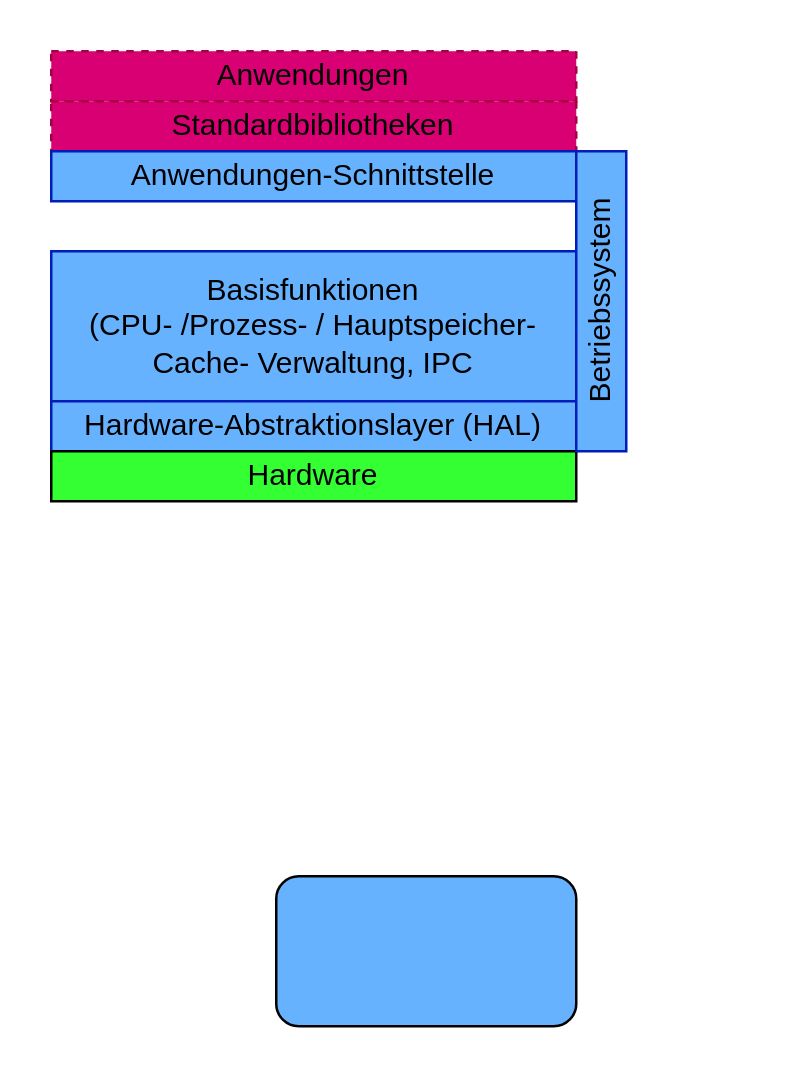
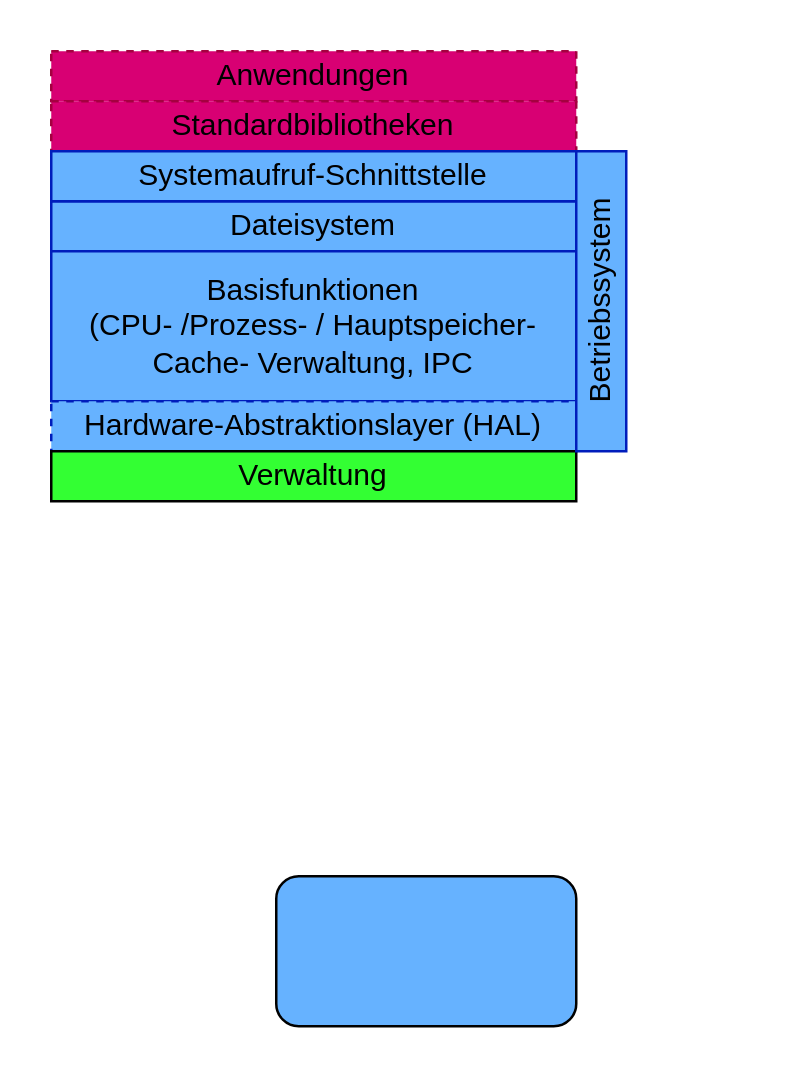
node "Anwendungen-Schnittstelle": label "Anwendungen-Schnittstelle" -> "Systemaufruf-Schnittstelle"
node "Dateisystem": added
node "Hardware-Abstraktionslayer (HAL)": style solid -> dashed
node "Hardware": label "Hardware" -> "Verwaltung"
